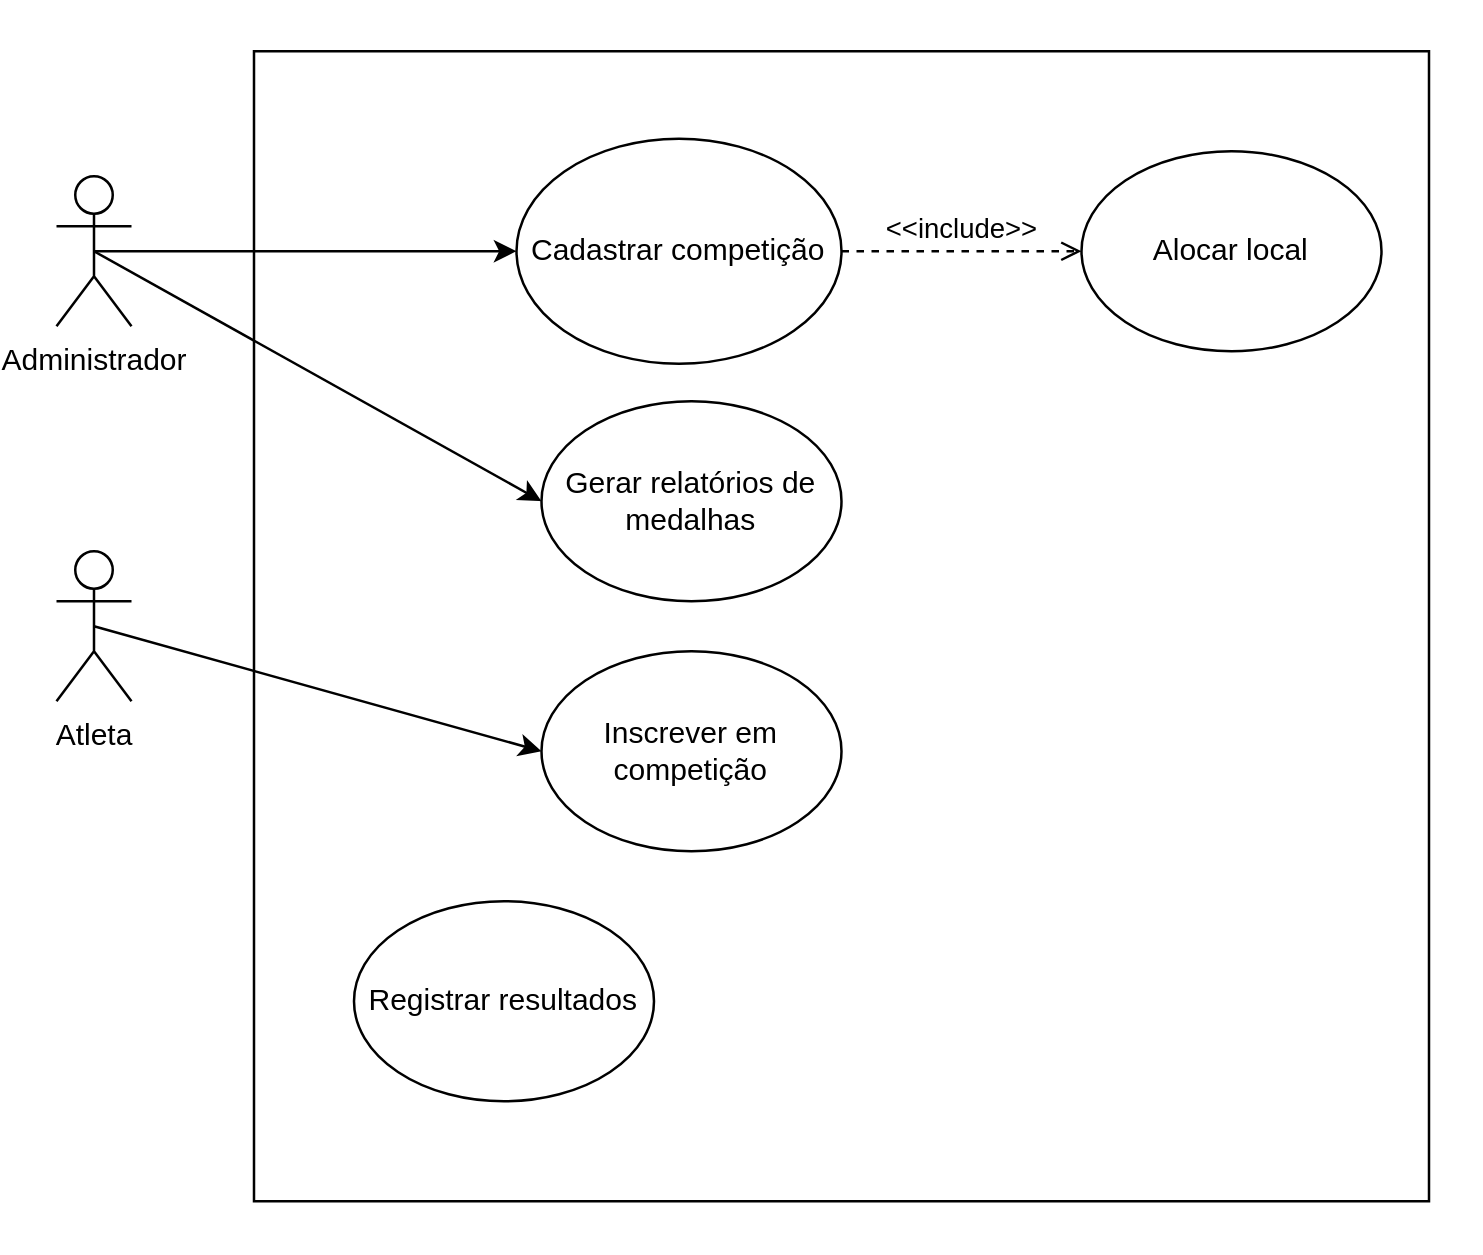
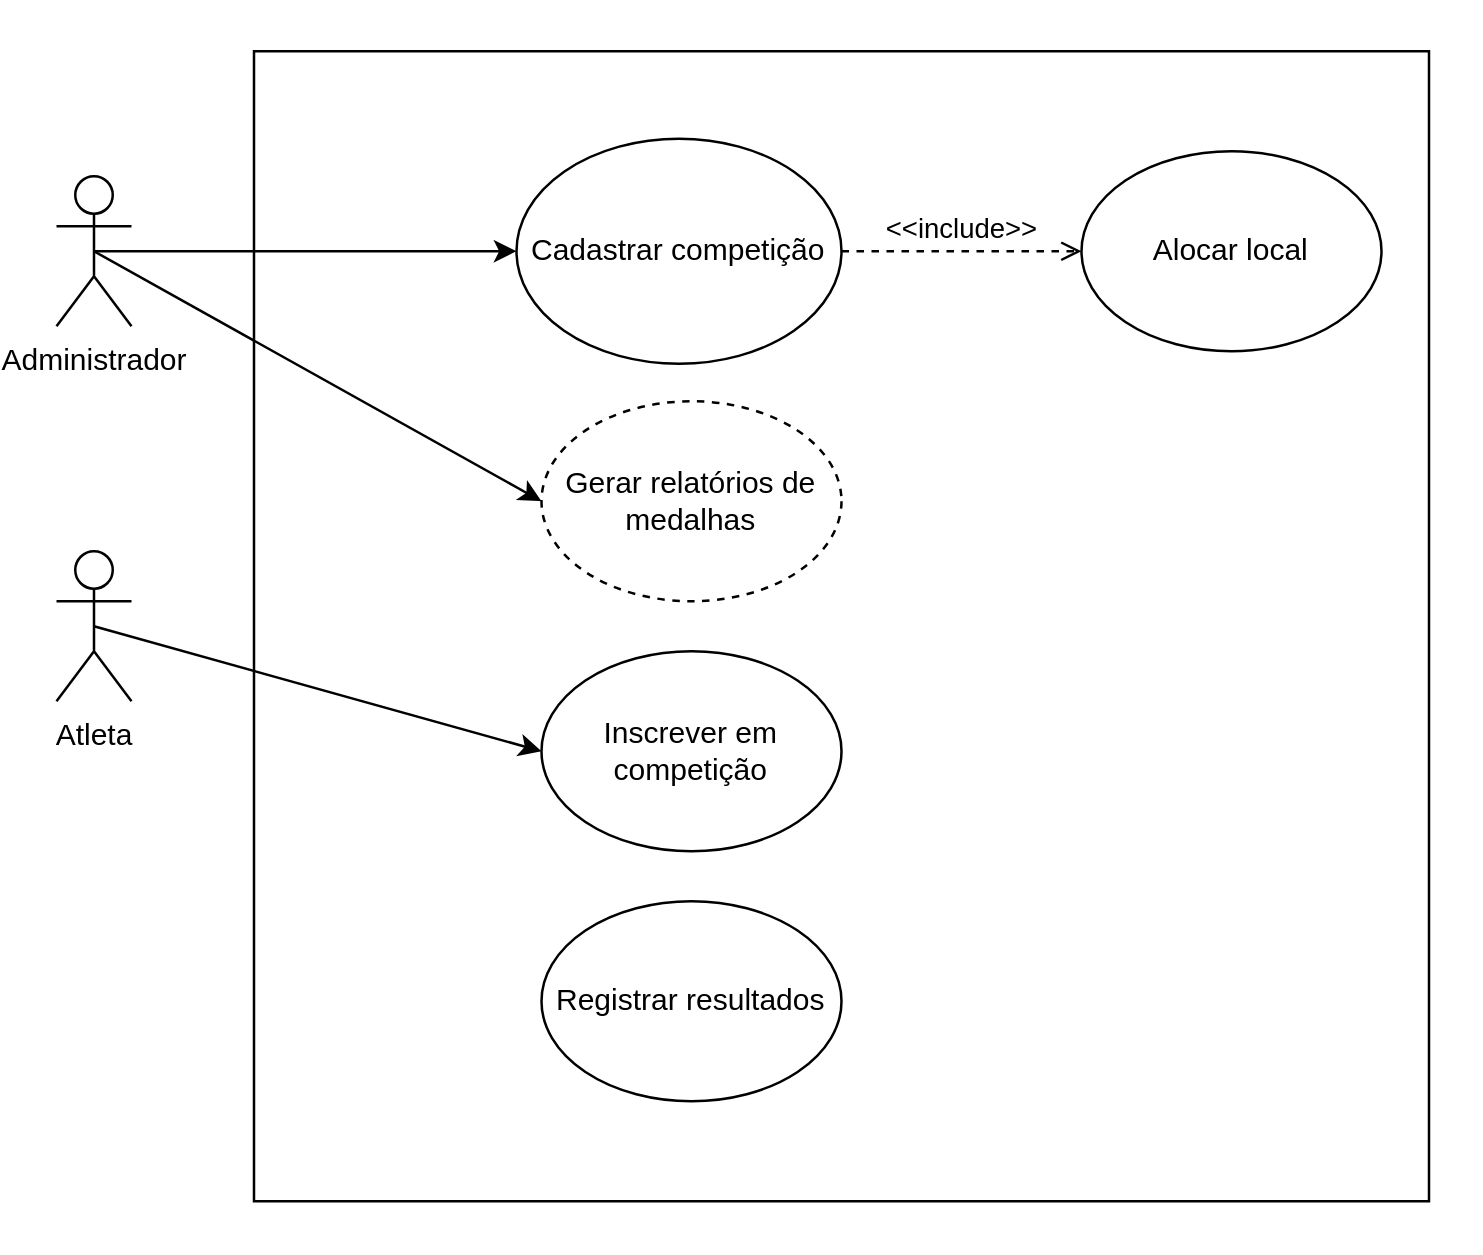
node "Gerar relatórios de medalhas": style solid -> dashed
node "Registrar resultados": moved (504, 1001) -> (691, 1001)
